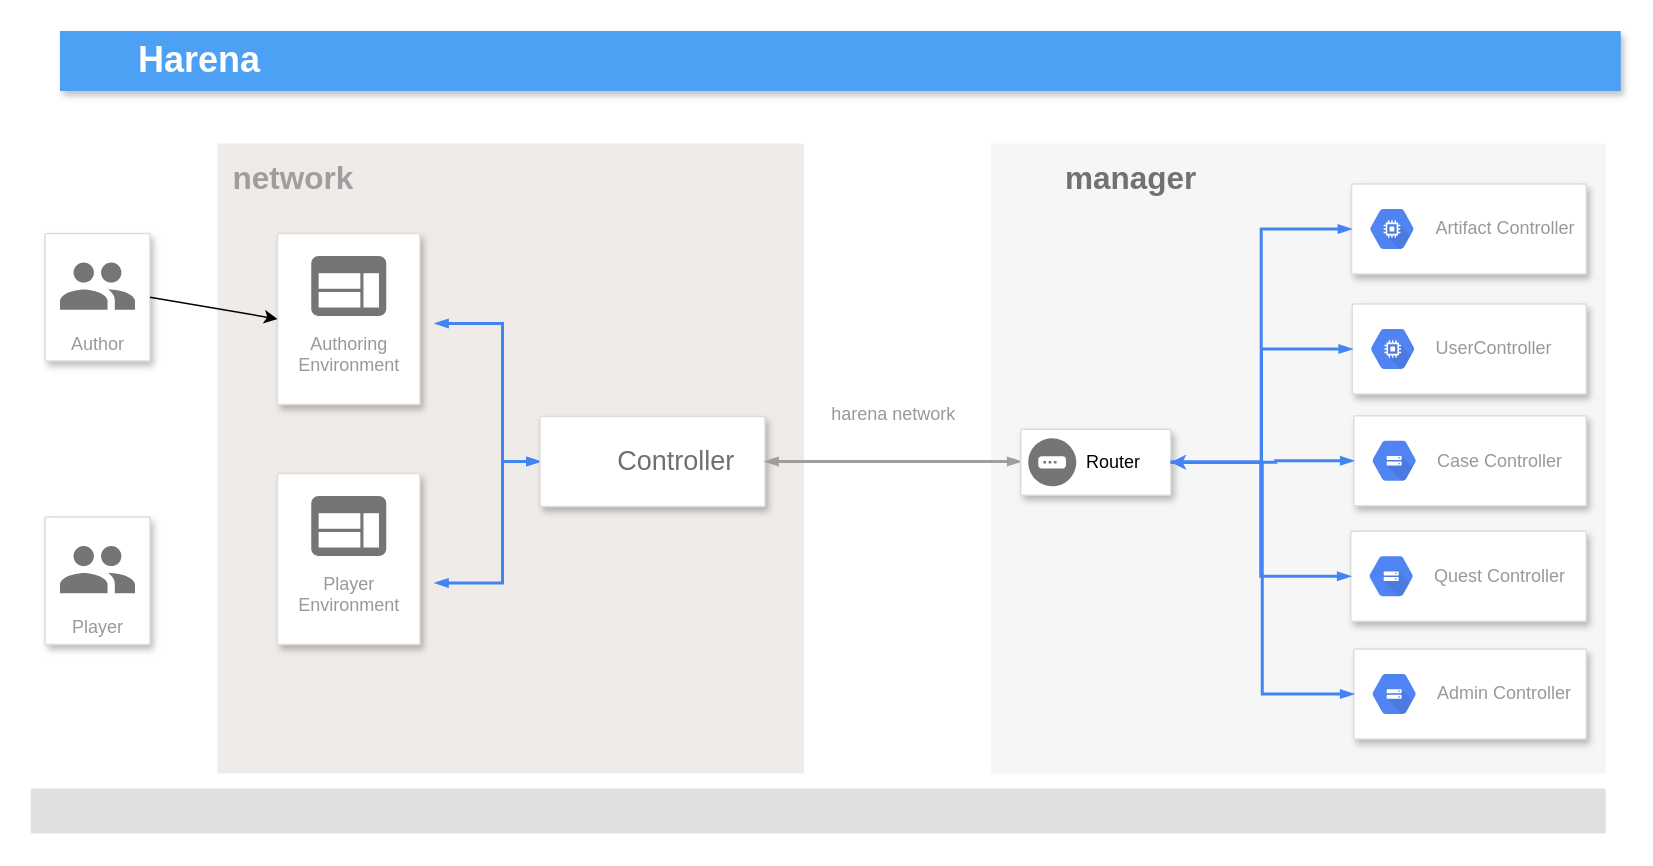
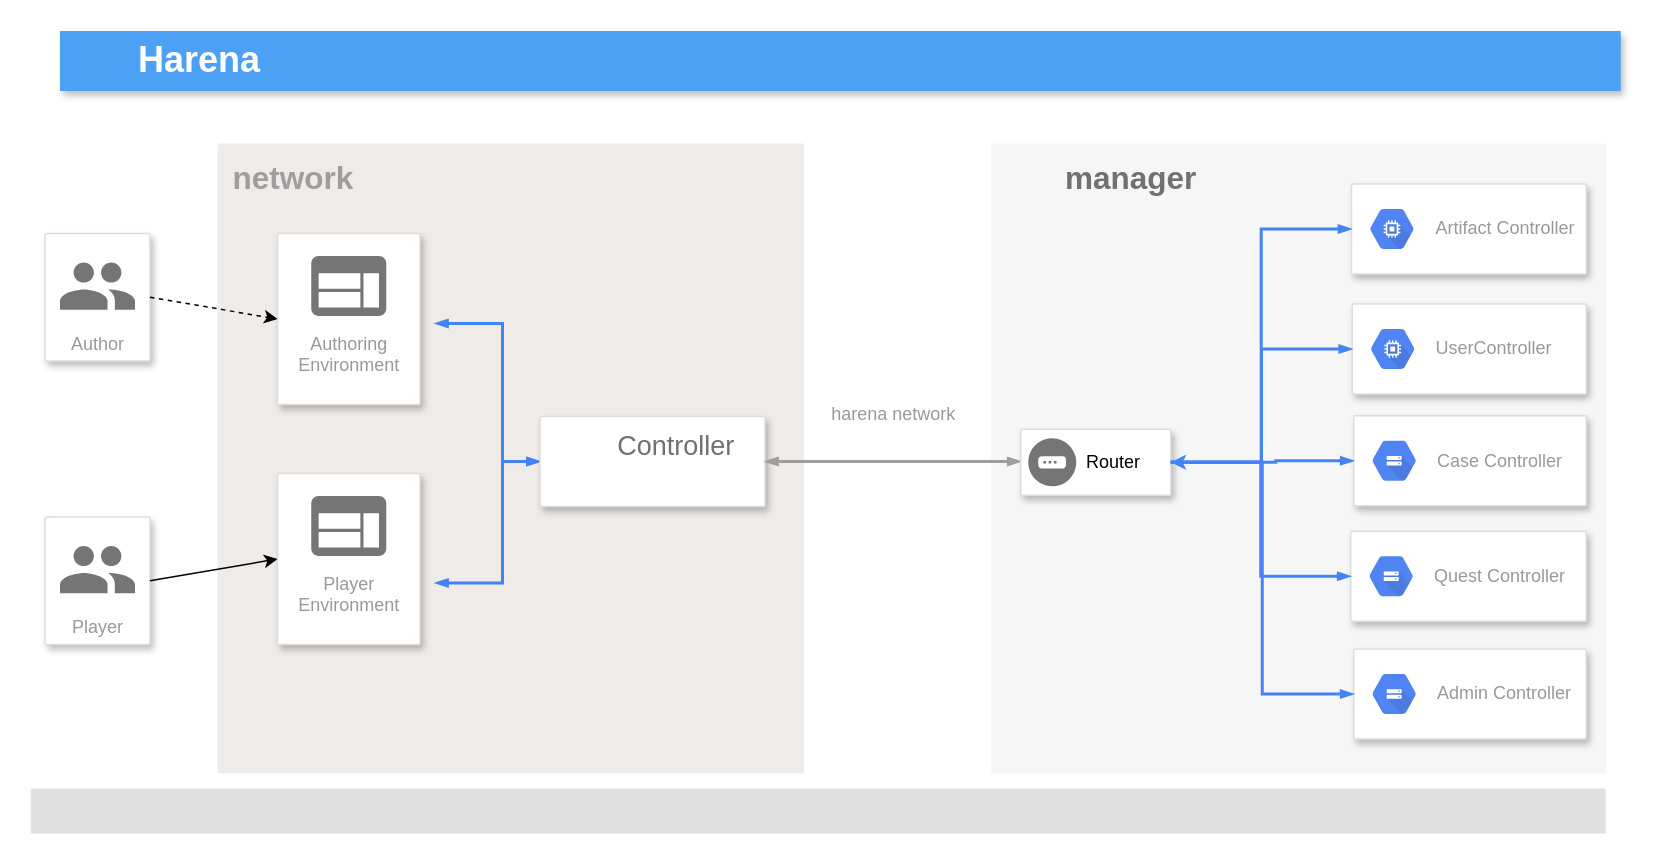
edge "Author" -> "Authoring Environment": style solid -> dashed
node "Controller": moved (675, 461) -> (675, 446)
edge "Player" -> "Player Environment": added
